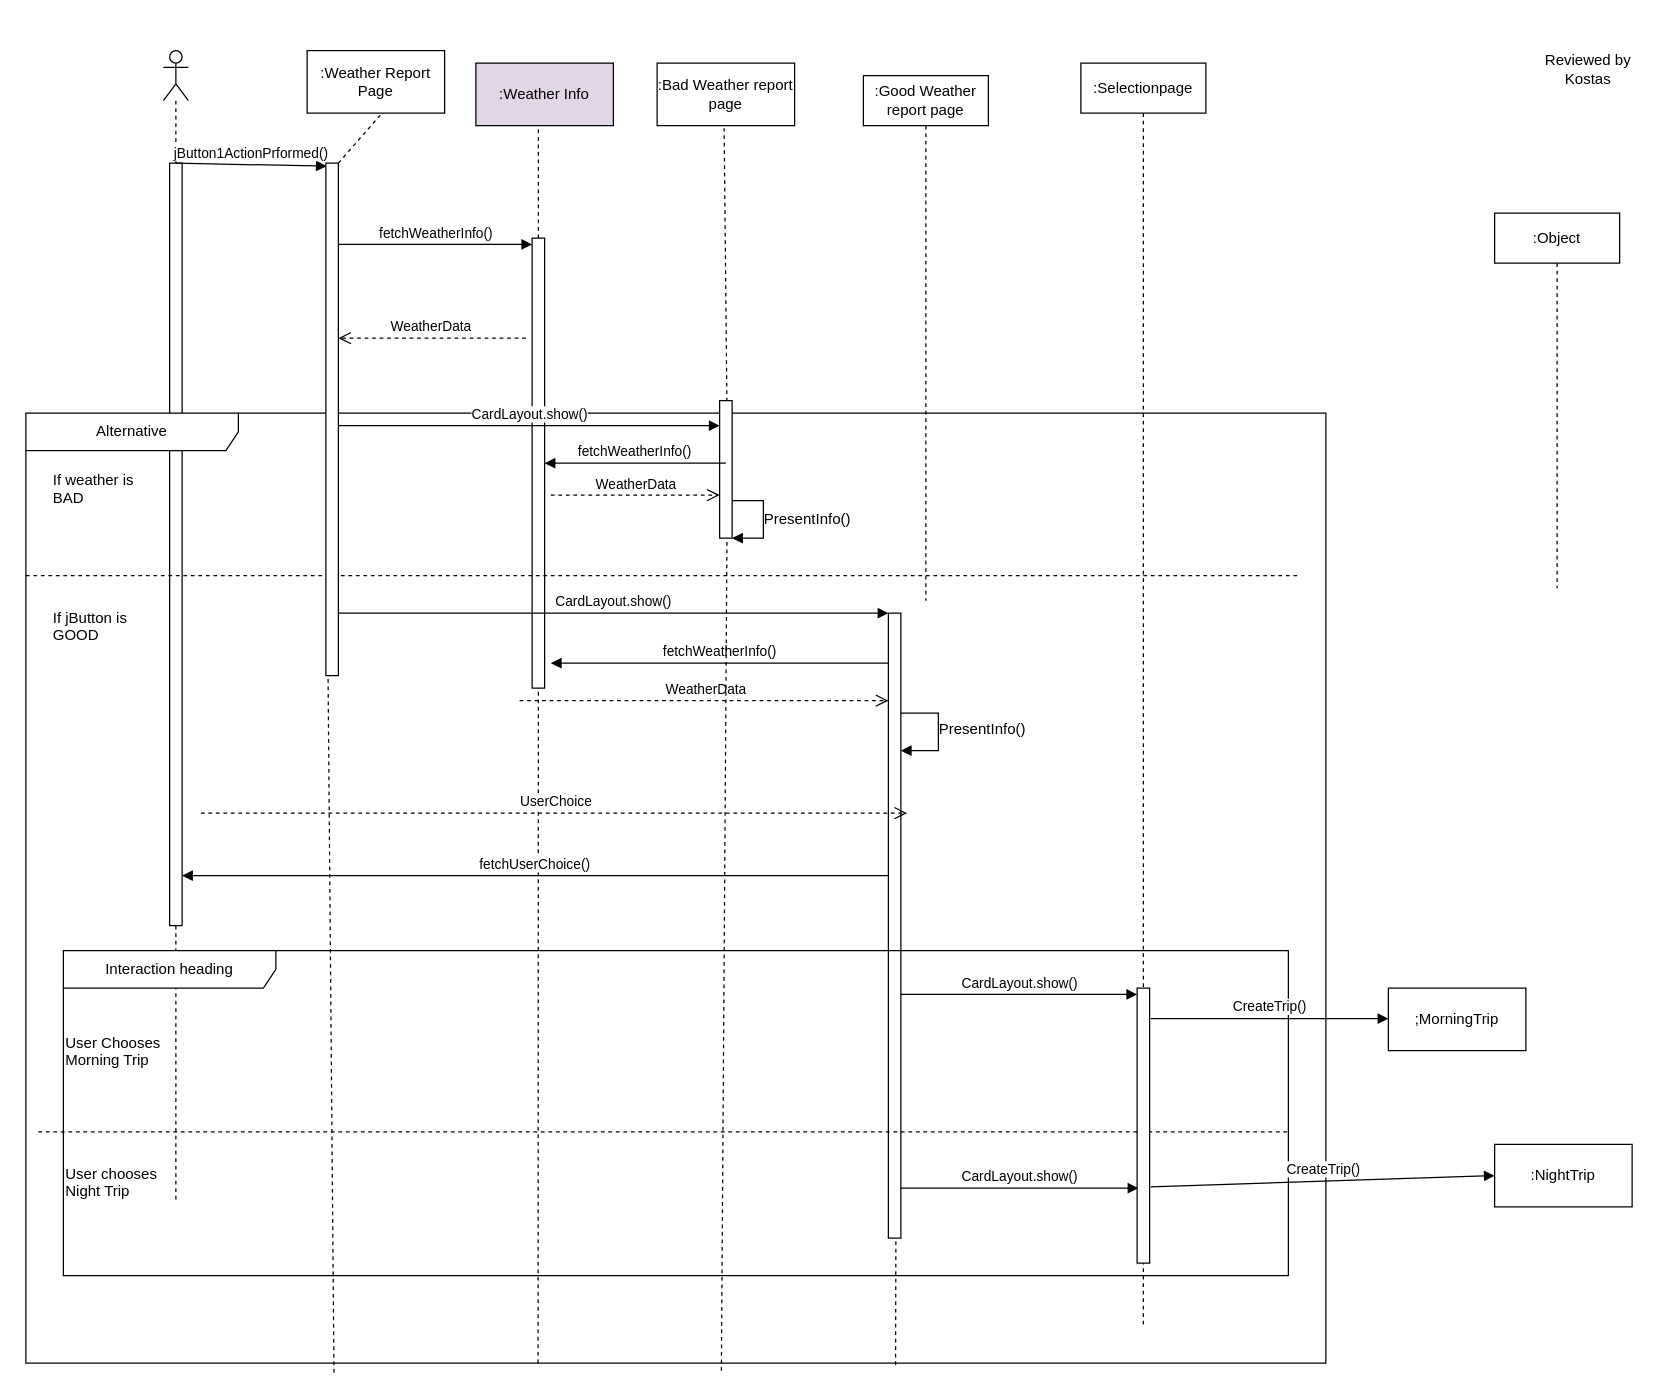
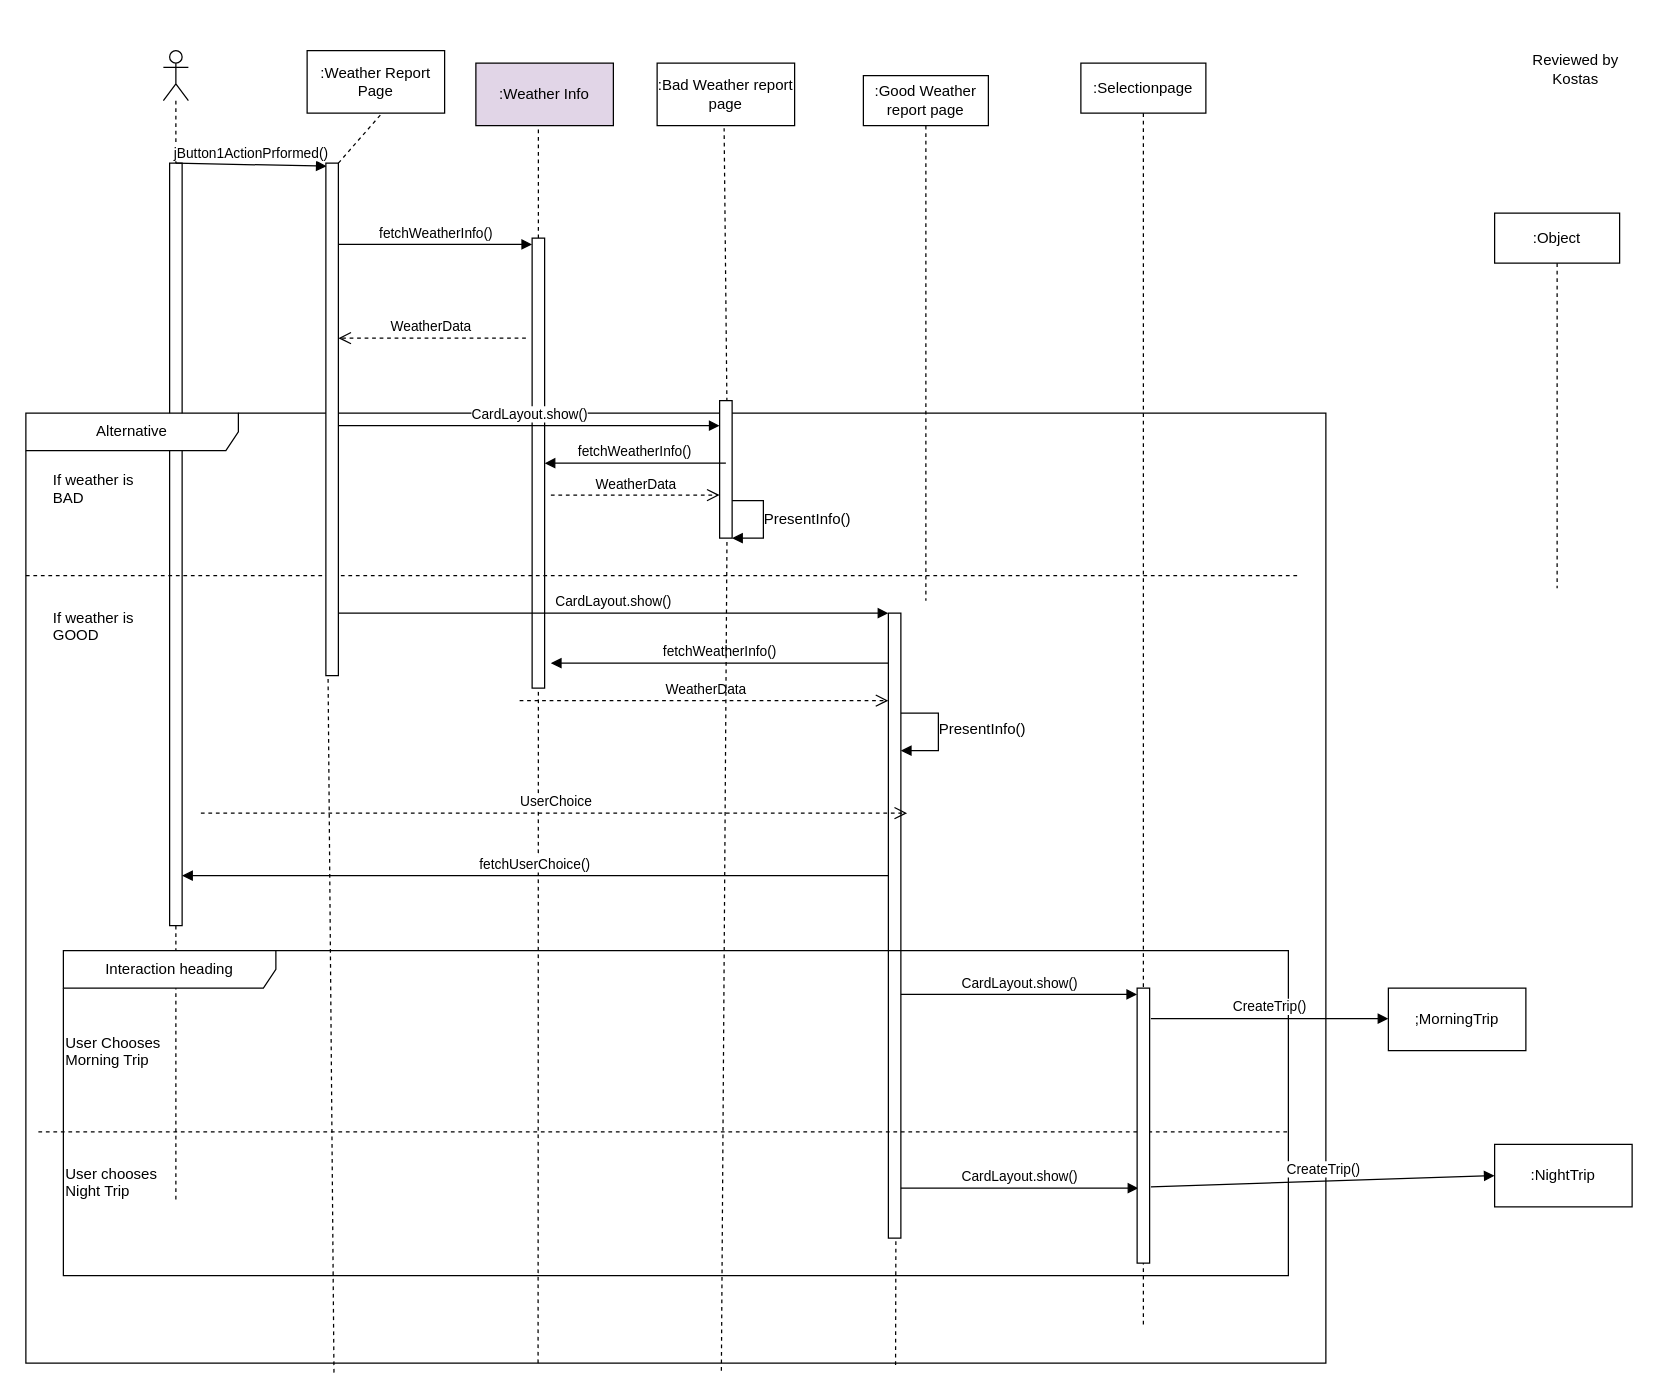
node "Reviewed by Kostas": moved (1588, 69) -> (1576, 69)
node "If jButton is GOOD": label "If jButton is GOOD" -> "If weather is GOOD"
